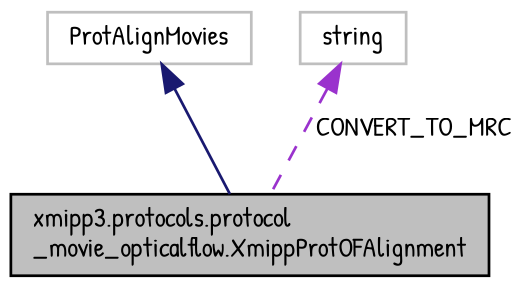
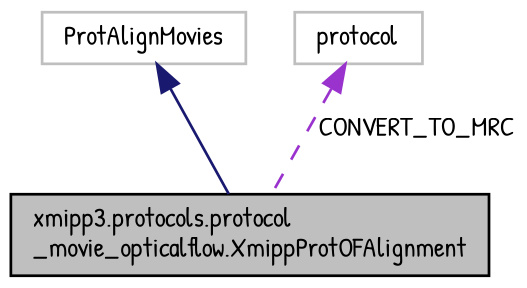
node "string": label "string" -> "protocol"
